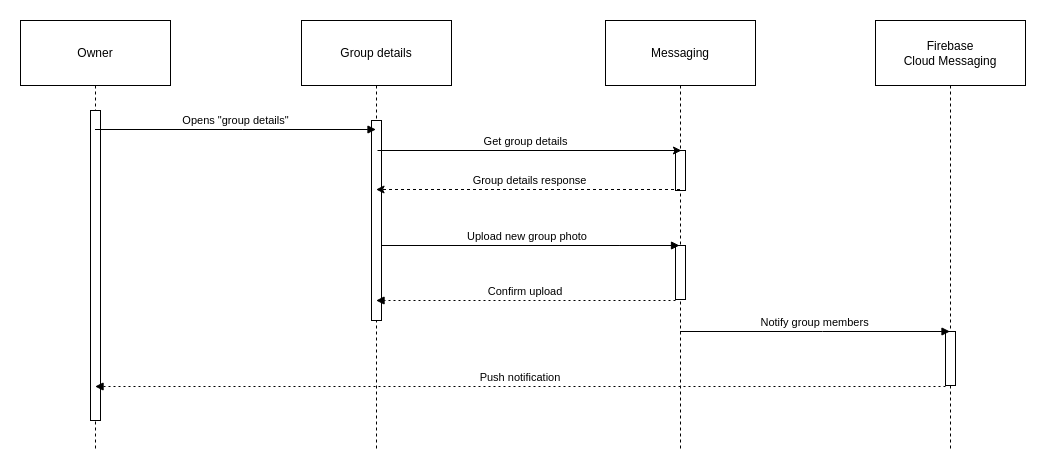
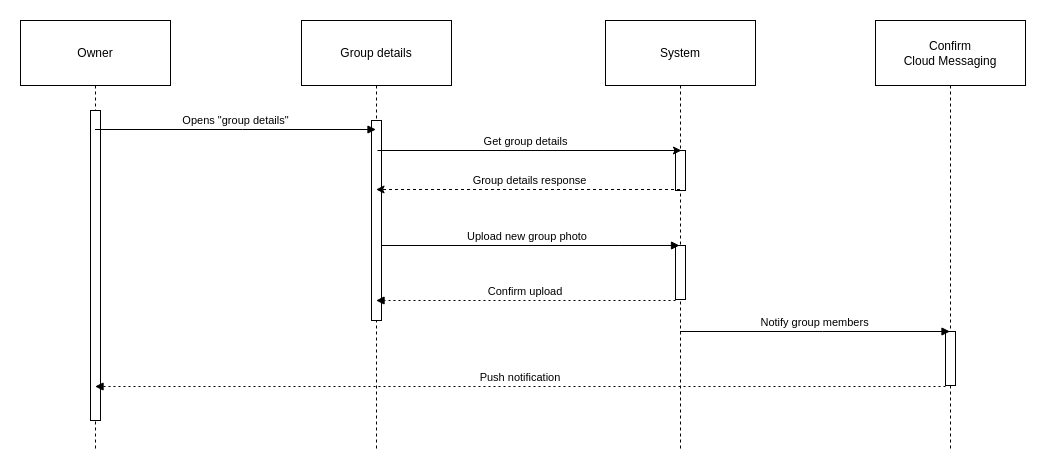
node "Messaging": label "Messaging" -> "System"
node "Firebase Cloud Messaging": label "Firebase Cloud Messaging" -> "Confirm Cloud Messaging"
